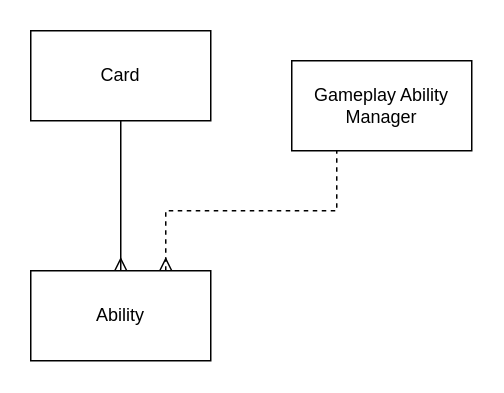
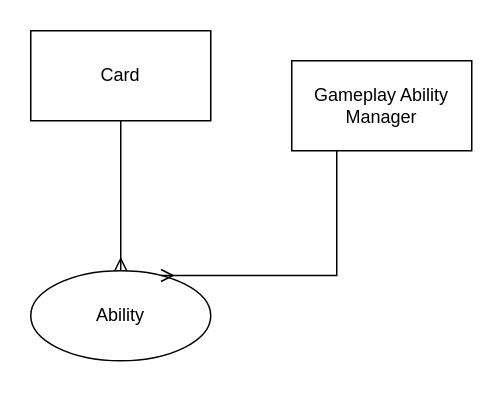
edge "Gameplay Ability Manager" -> "Ability": style dashed -> solid
node "Ability": shape rectangle -> ellipse
